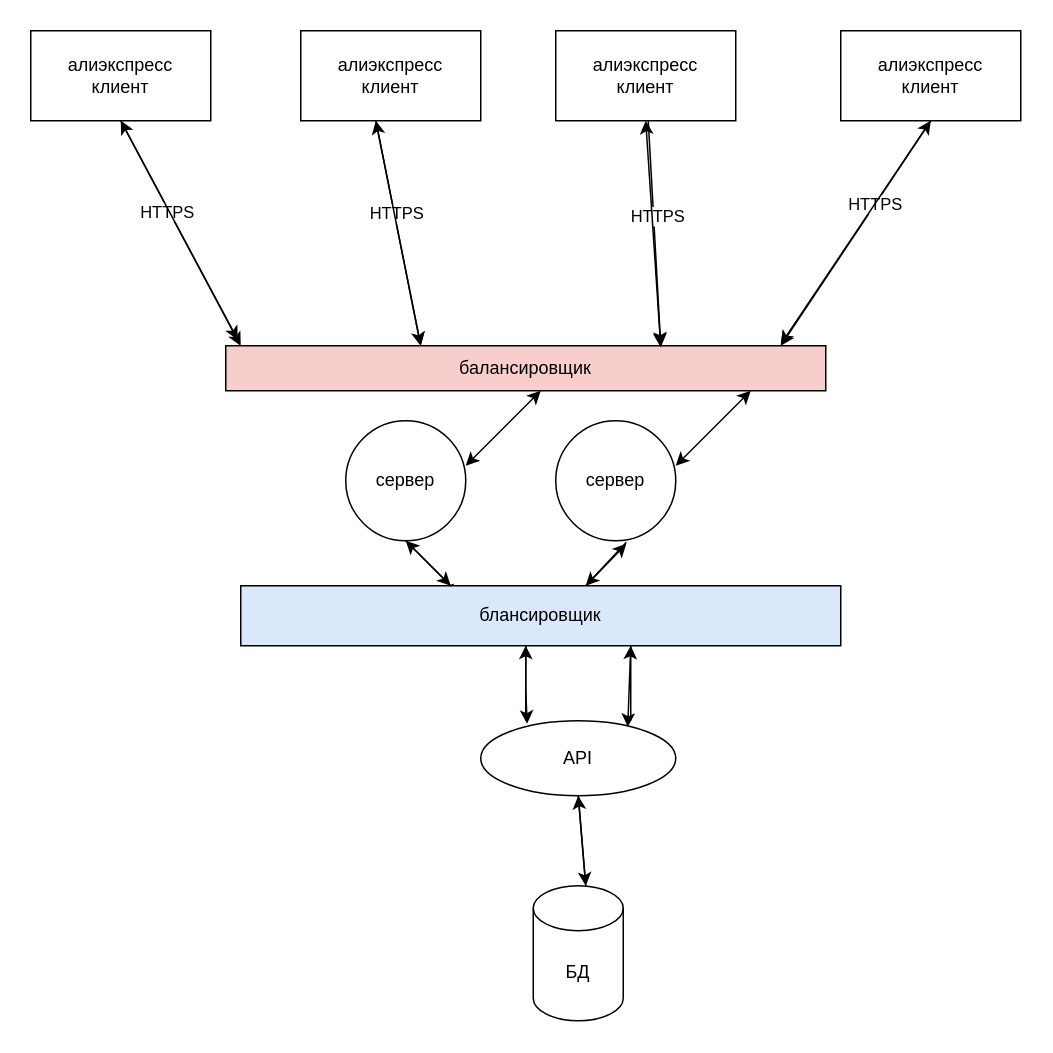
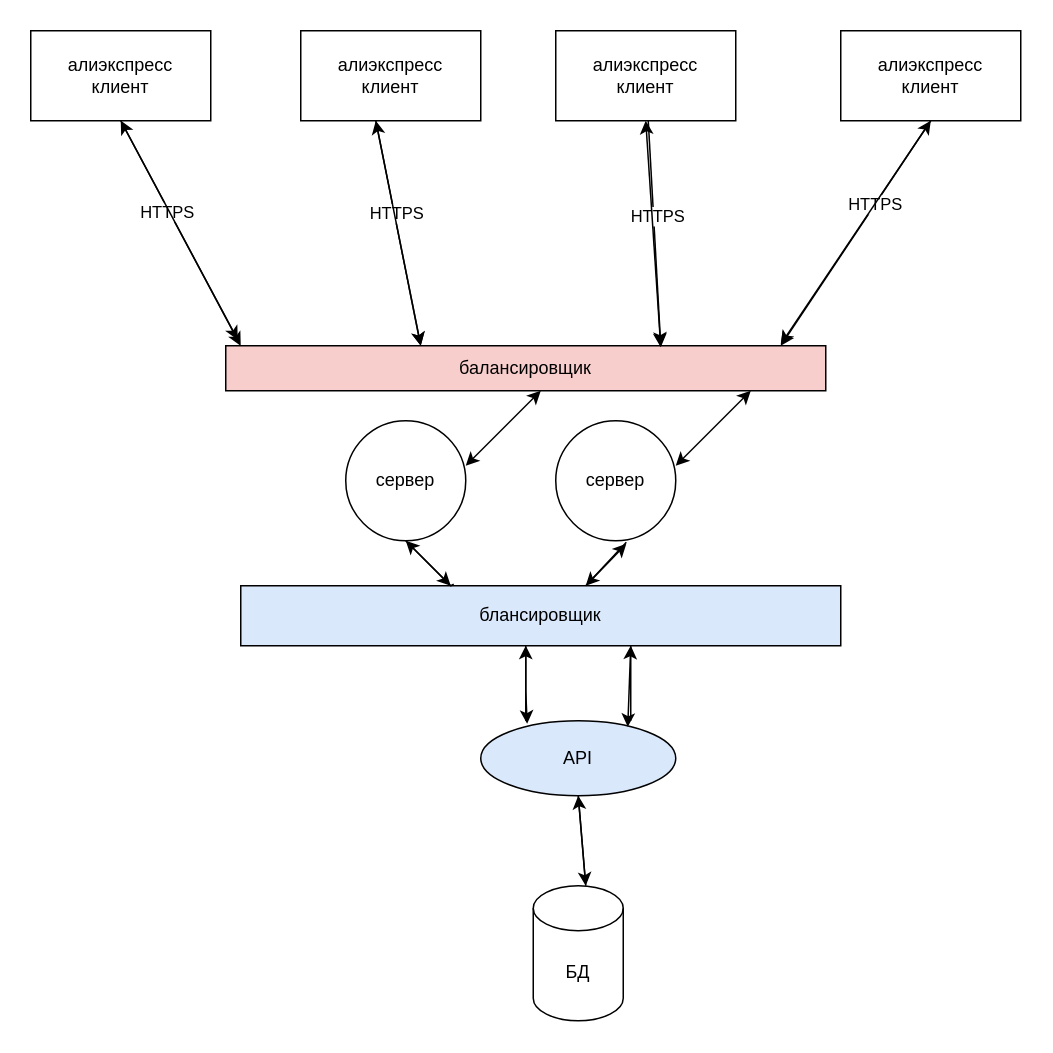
node "АPI": fillcolor #ffffff -> #dae8fc
